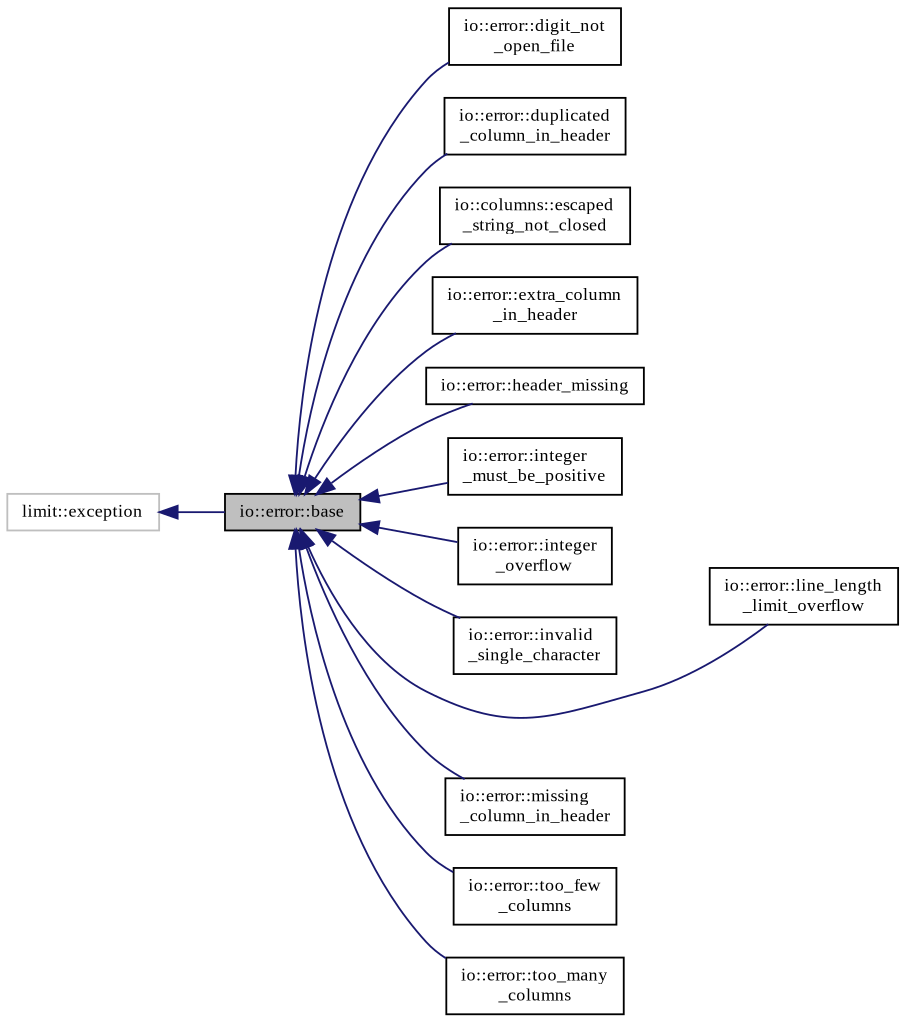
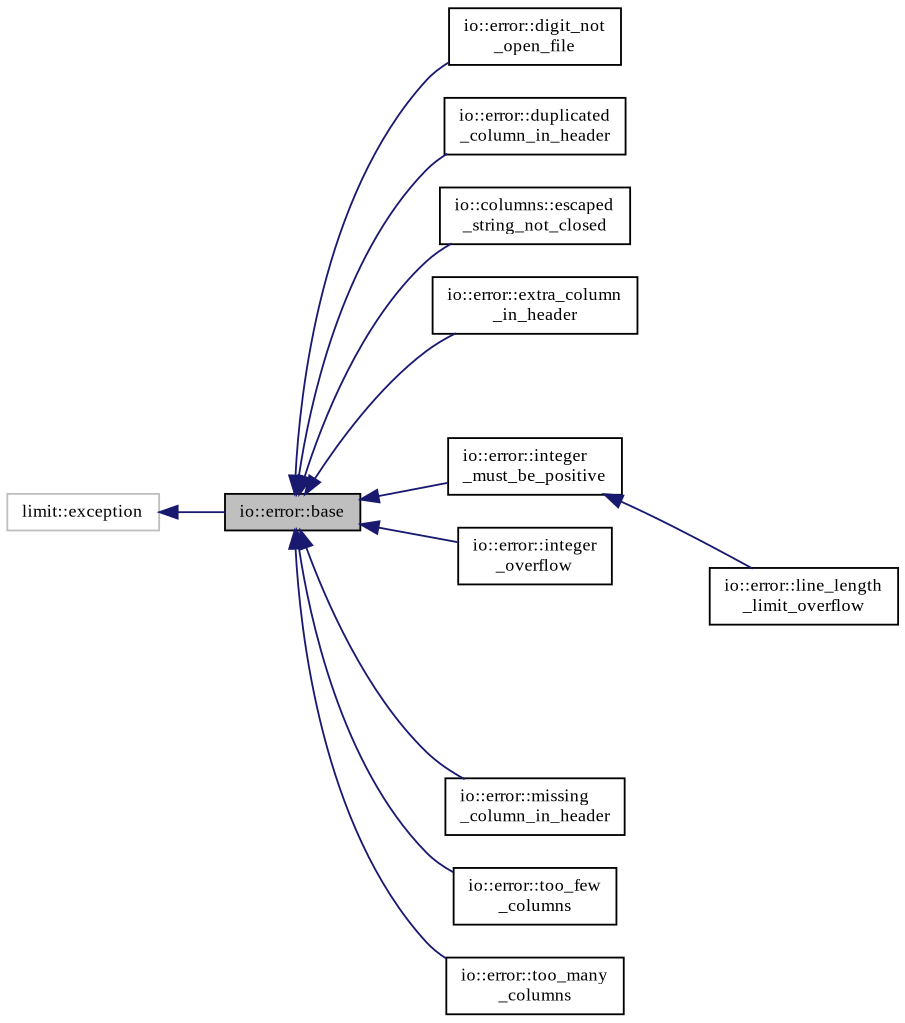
node "io::error::header_missing": removed
node "io::error::invalid _single_character": removed
edge "io::error::line_length _limit_overflow" -> "io::error::base": now "io::error::line_length _limit_overflow" -> "io::error::integer _must_be_positive"
